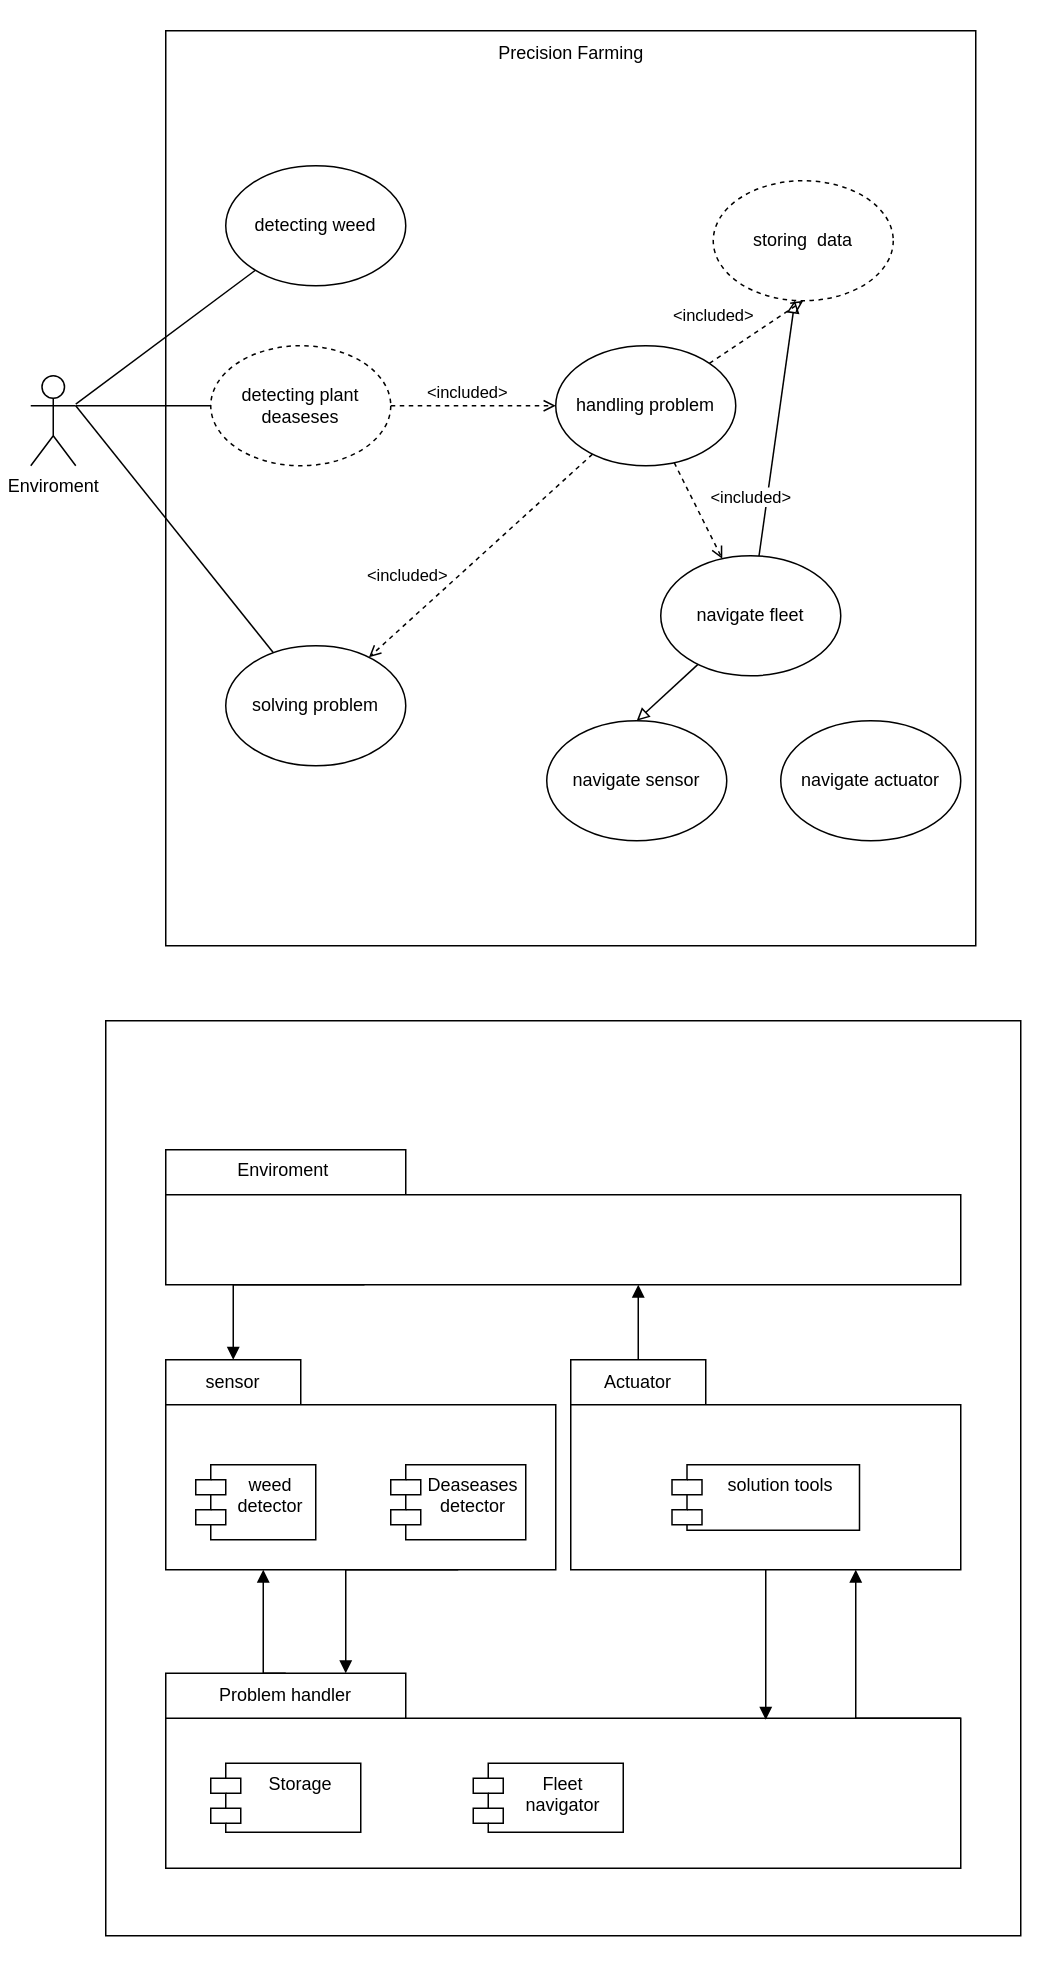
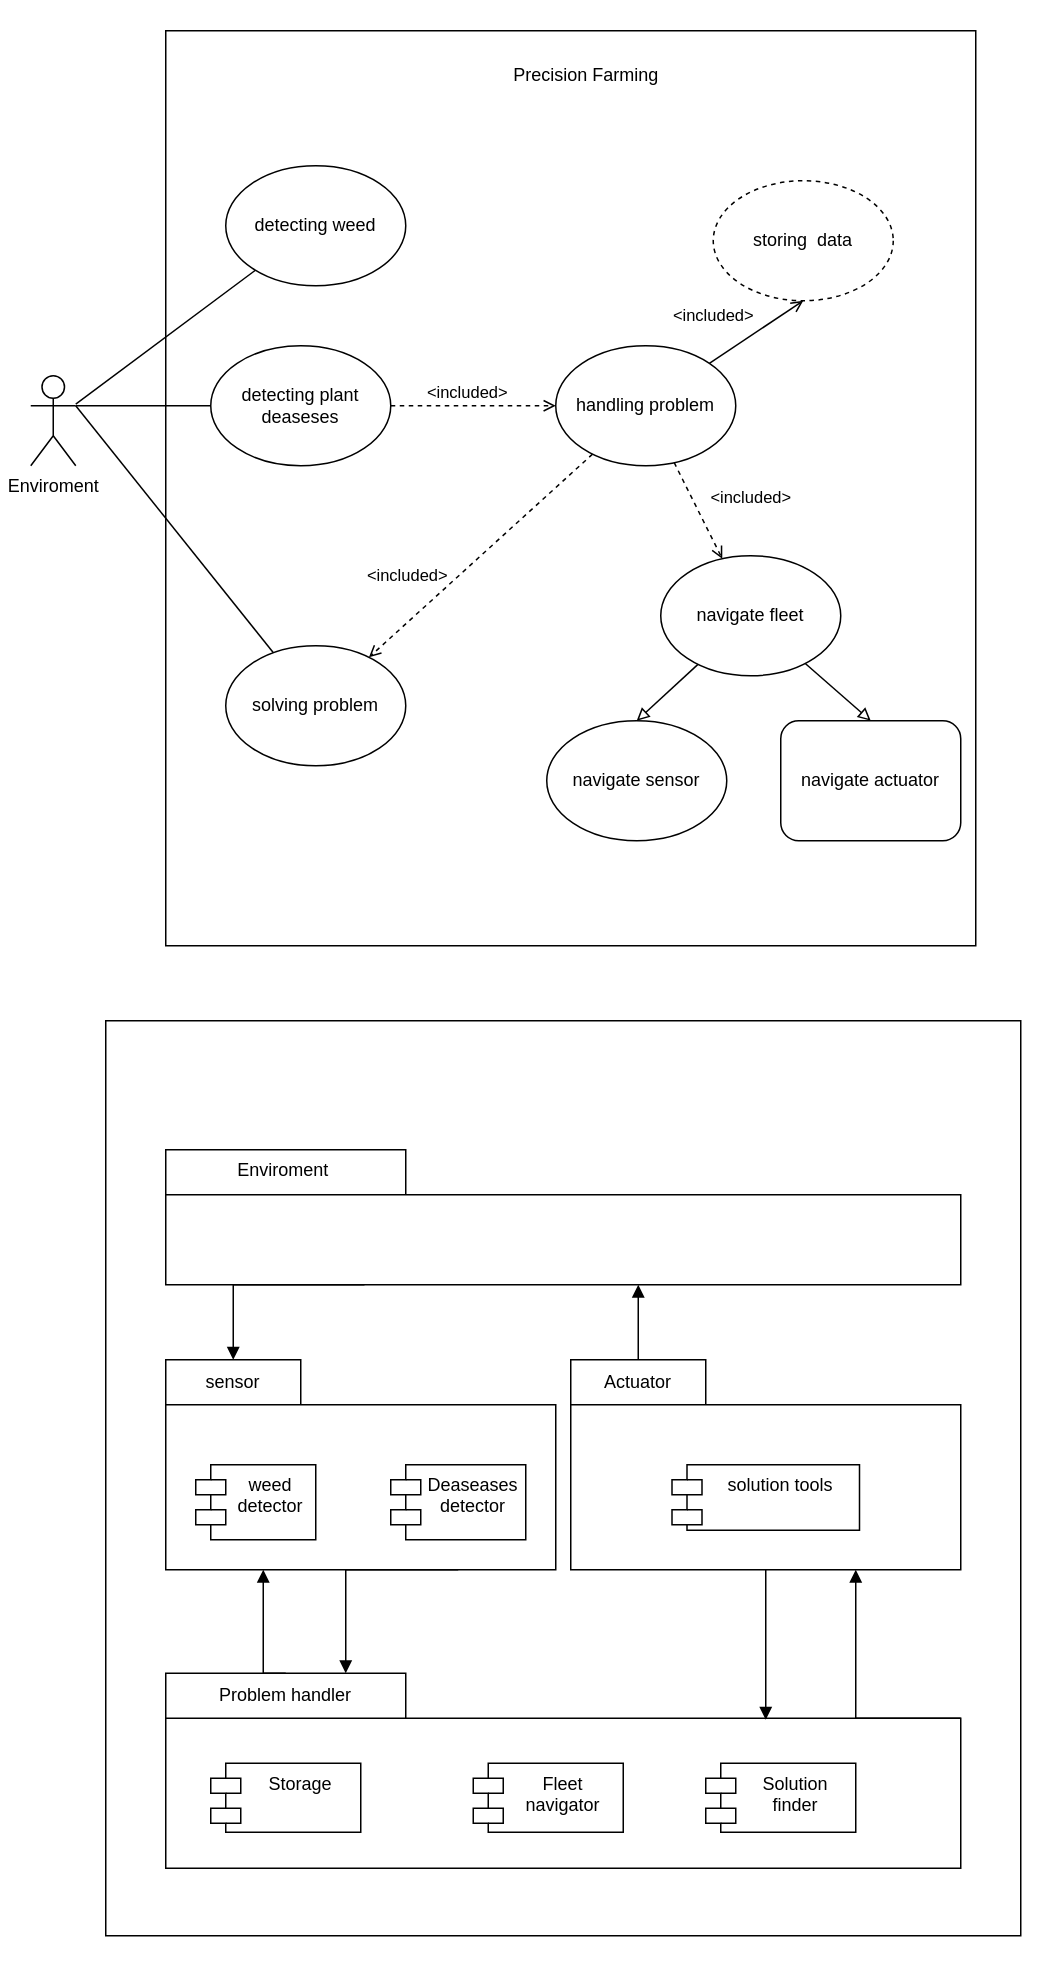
node "Precision Farming": moved (571, 53) -> (586, 76)
edge "handling problem" -> "storing data": style dashed -> solid
edge "navigate fleet" -> "storing data": now "navigate fleet" -> "navigate actuator"
node "detecting plant deaseses": style dashed -> solid
node "navigate actuator": shape ellipse -> rounded rectangle
node "Solution finder": added
